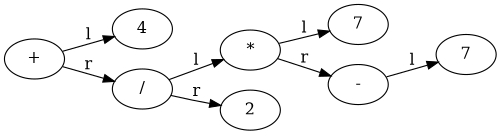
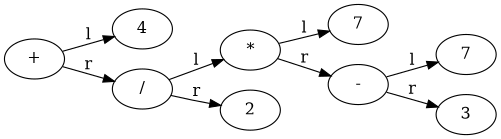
node "3": added
